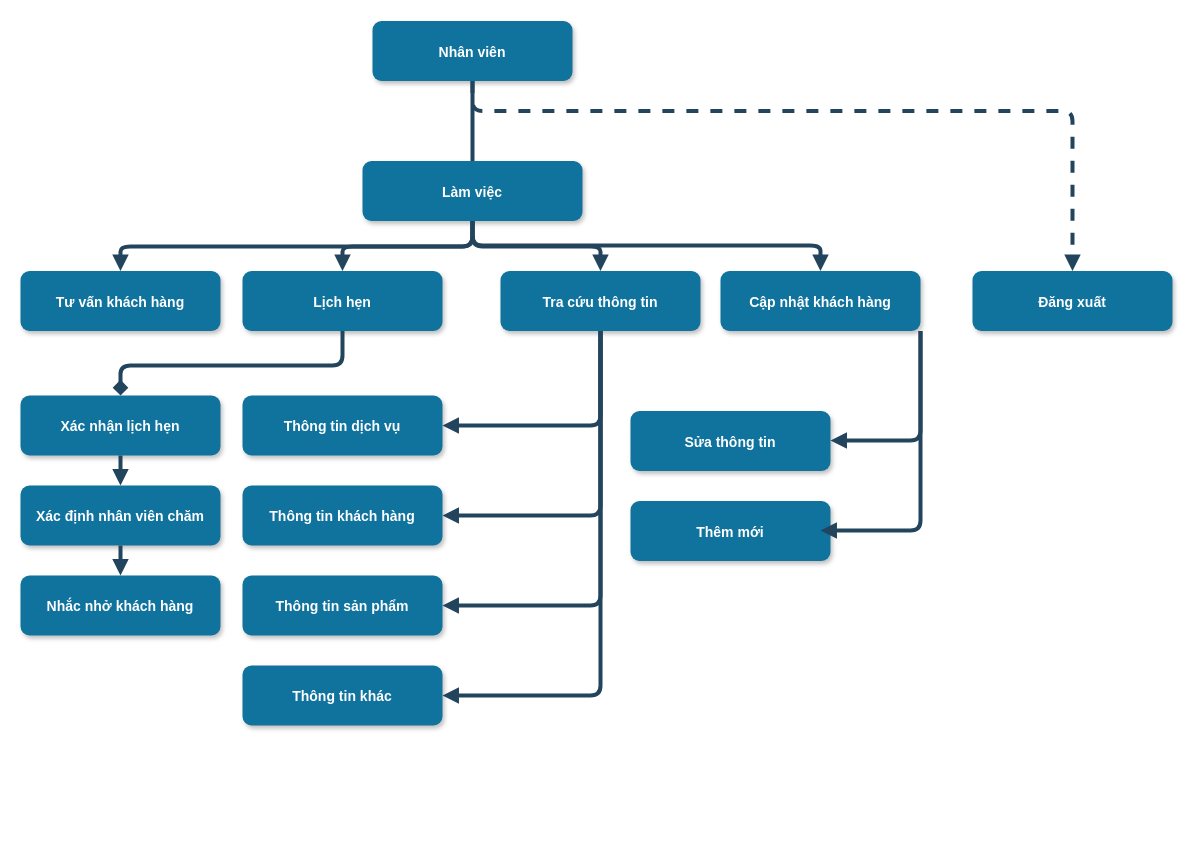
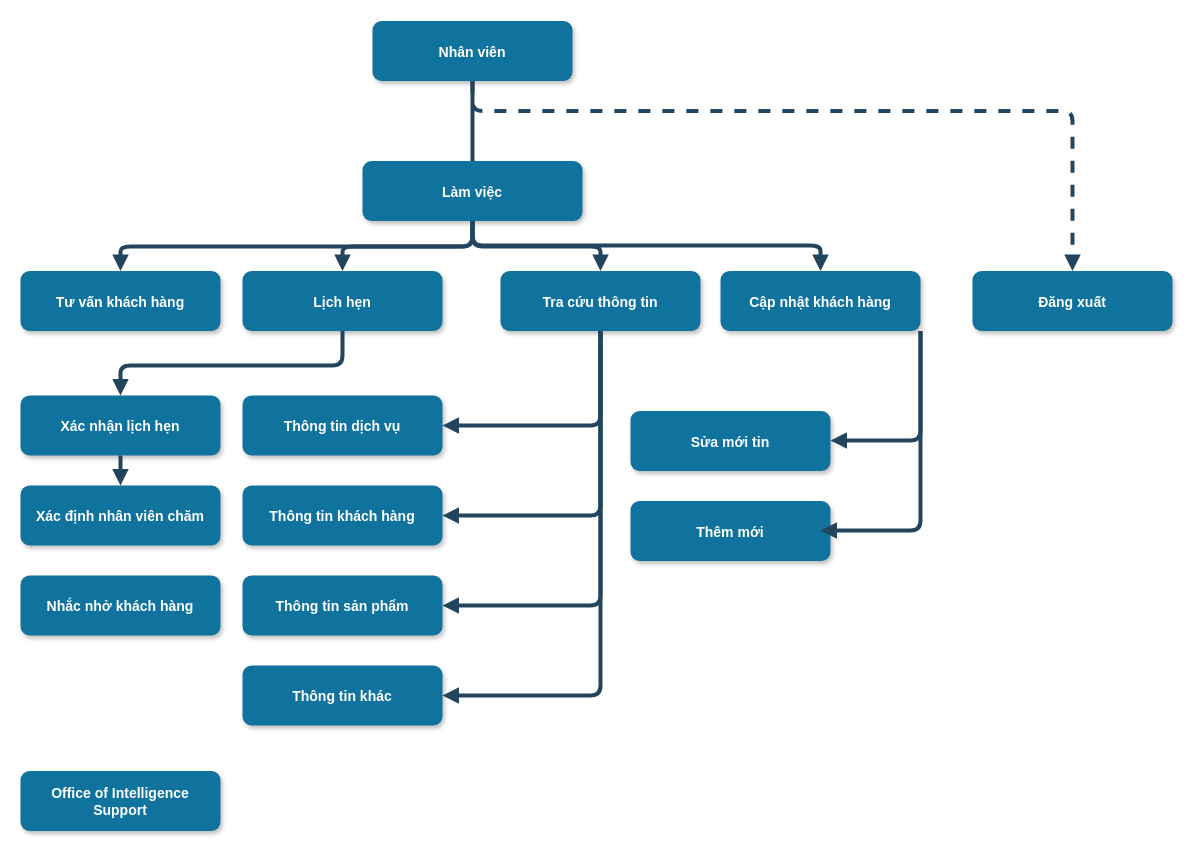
edge "Lịch hẹn" -> "Xác nhận lịch hẹn": arrowhead diamond -> block
node "Sửa thông tin": label "Sửa thông tin" -> "Sửa mới tin"
edge "Xác định nhân viên chăm" -> "Nhắc nhở khách hàng": removed
node "Office of Intelligence Support": added
